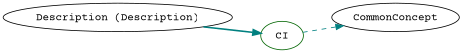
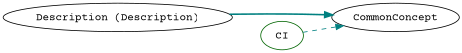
edge "Description (Description)" -> "CI": now "Description (Description)" -> "CommonConcept"
